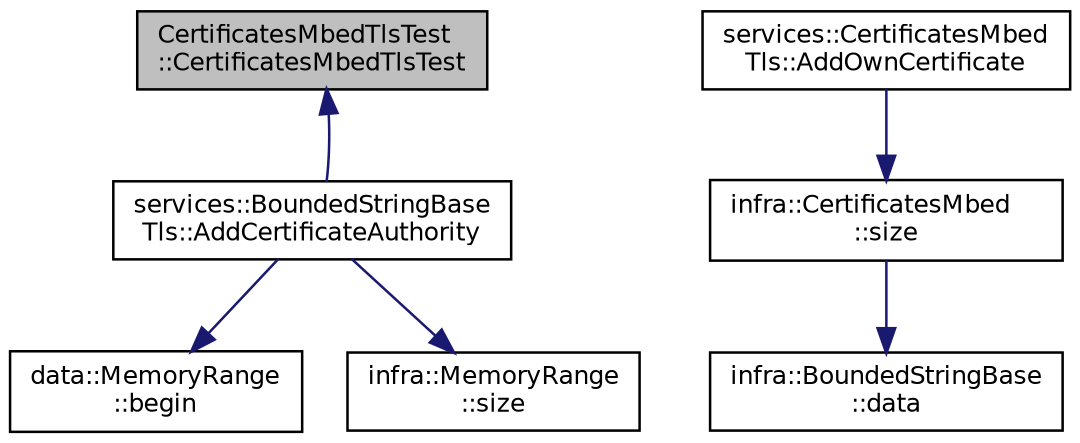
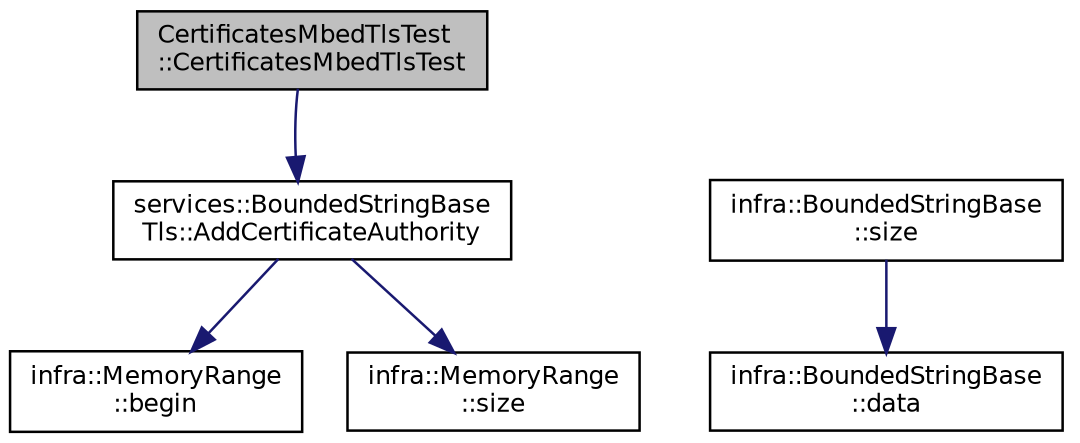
node "services::CertificatesMbed Tls::AddOwnCertificate": removed
edge "services::BoundedStringBase Tls::AddCertificateAuthority" -> "CertificatesMbedTlsTest ::CertificatesMbedTlsTest": reversed
node "infra::CertificatesMbed ::size": label "infra::CertificatesMbed ::size" -> "infra::BoundedStringBase ::size"
node "data::MemoryRange ::begin": label "data::MemoryRange ::begin" -> "infra::MemoryRange ::begin"
